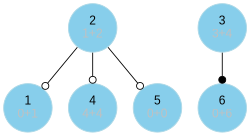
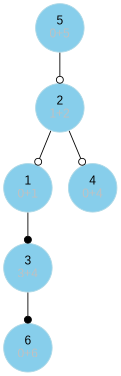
edge "2" -> "5": reversed
node "4": text "4+4" -> "0+4"
node "5": text "0+0" -> "0+5"
edge "1" -> "3": added
